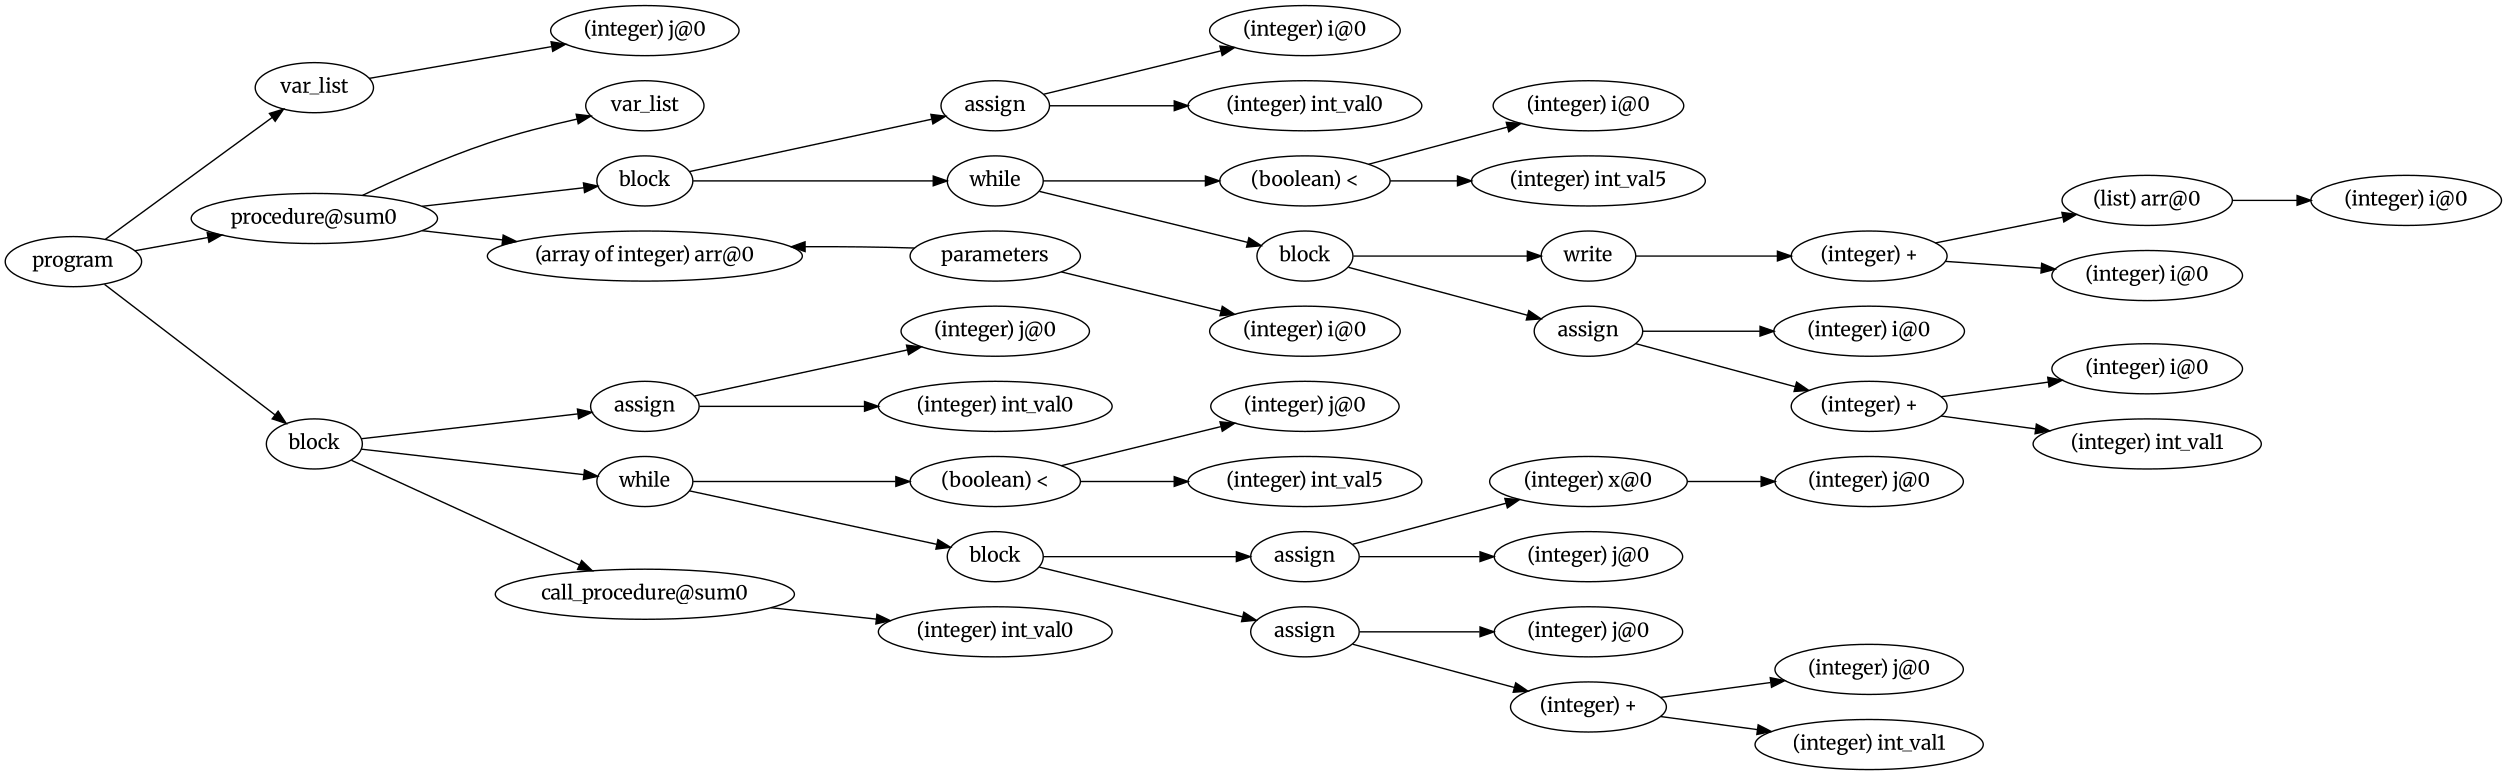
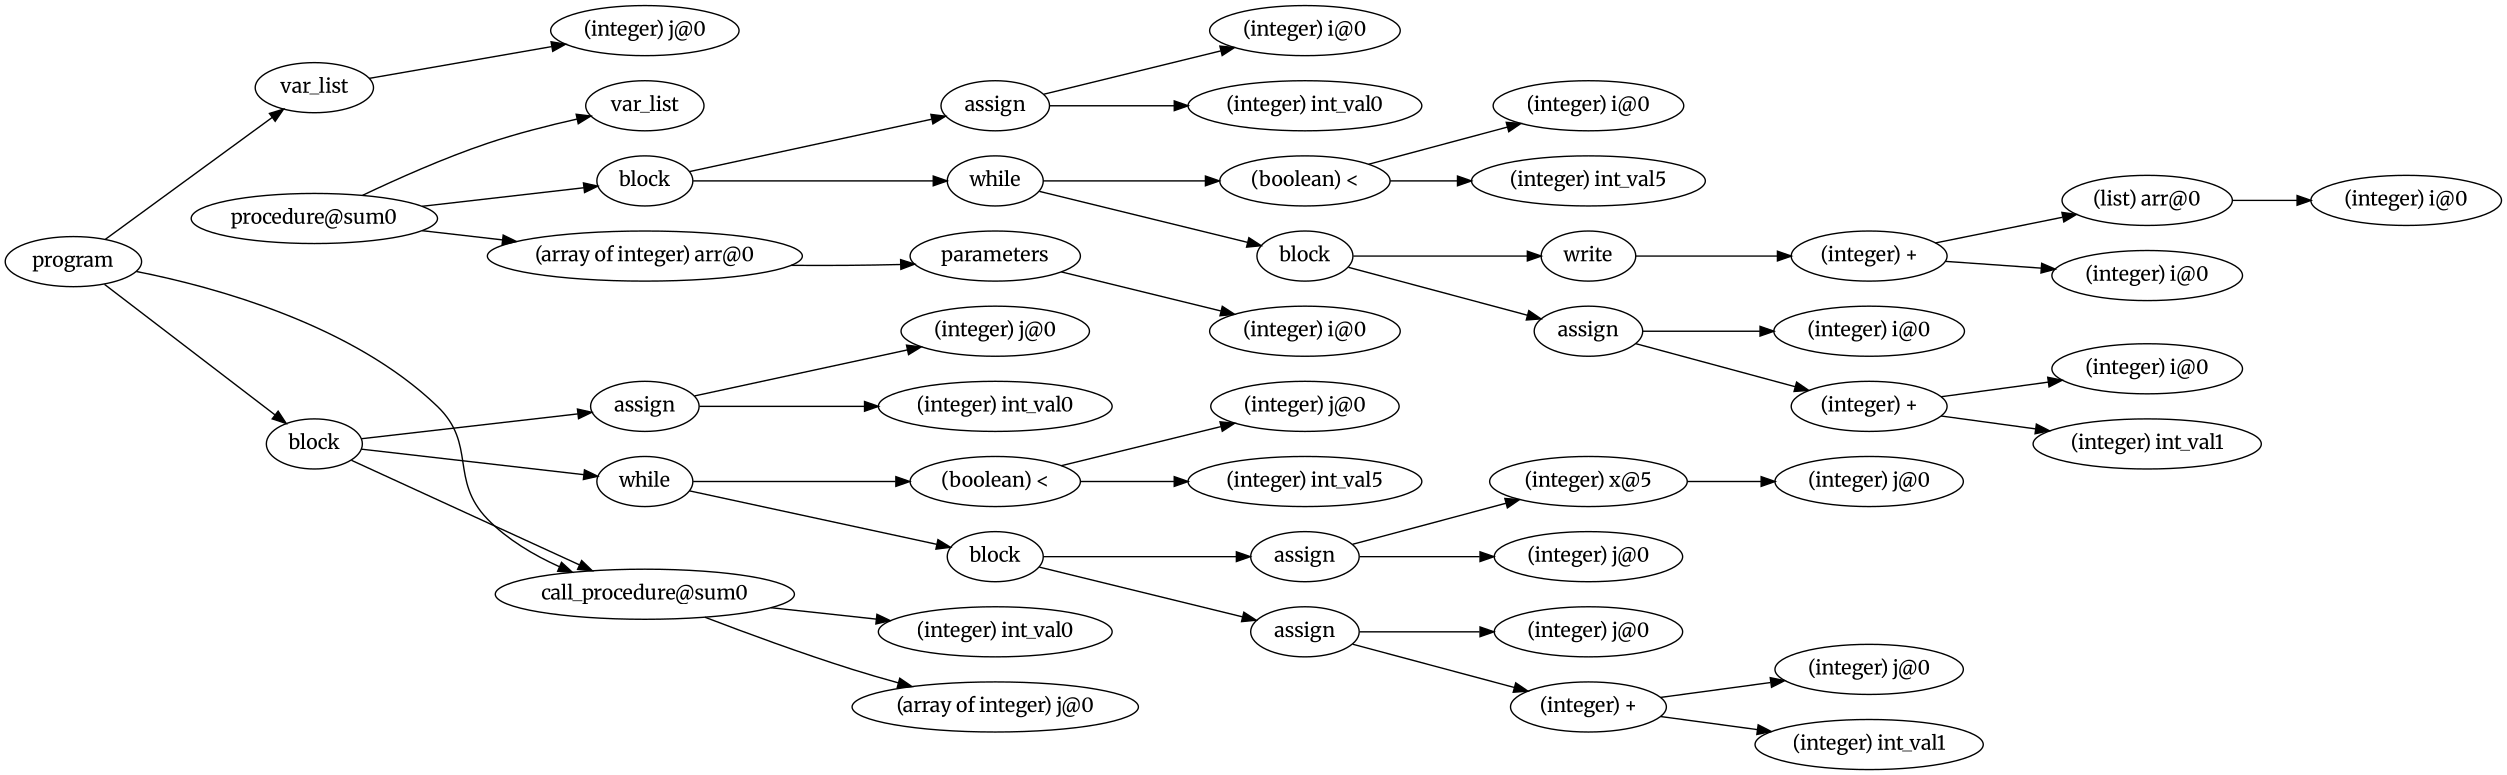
edge "program" -> "procedure@sum0": now "program" -> "call_procedure@sum0"
edge "parameters" -> "(array of integer) arr@0": reversed
node "(integer) x@0": label "(integer) x@0" -> "(integer) x@5"
node "(array of integer) j@0": added
